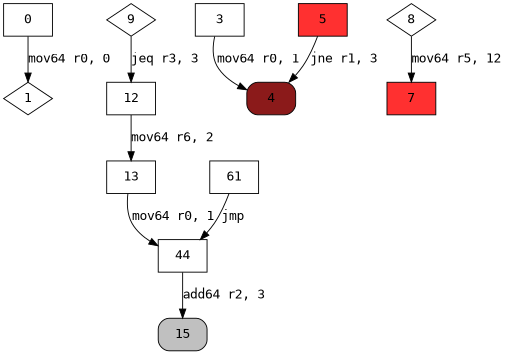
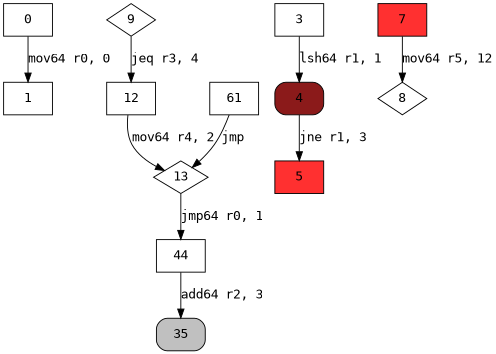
edge "8" -> "7": reversed
edge "5" -> "4": reversed
edge "9" -> "12": label "jeq r3, 3" -> "jeq r3, 4"
edge "3" -> "4": label "mov64 r0, 1" -> "lsh64 r1, 1"
node "1": shape diamond -> box
edge "12" -> "13": label "mov64 r6, 2" -> "mov64 r4, 2"
node "13": shape box -> diamond
edge "61" -> "44": now "61" -> "13"
edge "13" -> "44": label "mov64 r0, 1" -> "jmp64 r0, 1"
node "15": label "15" -> "35"
